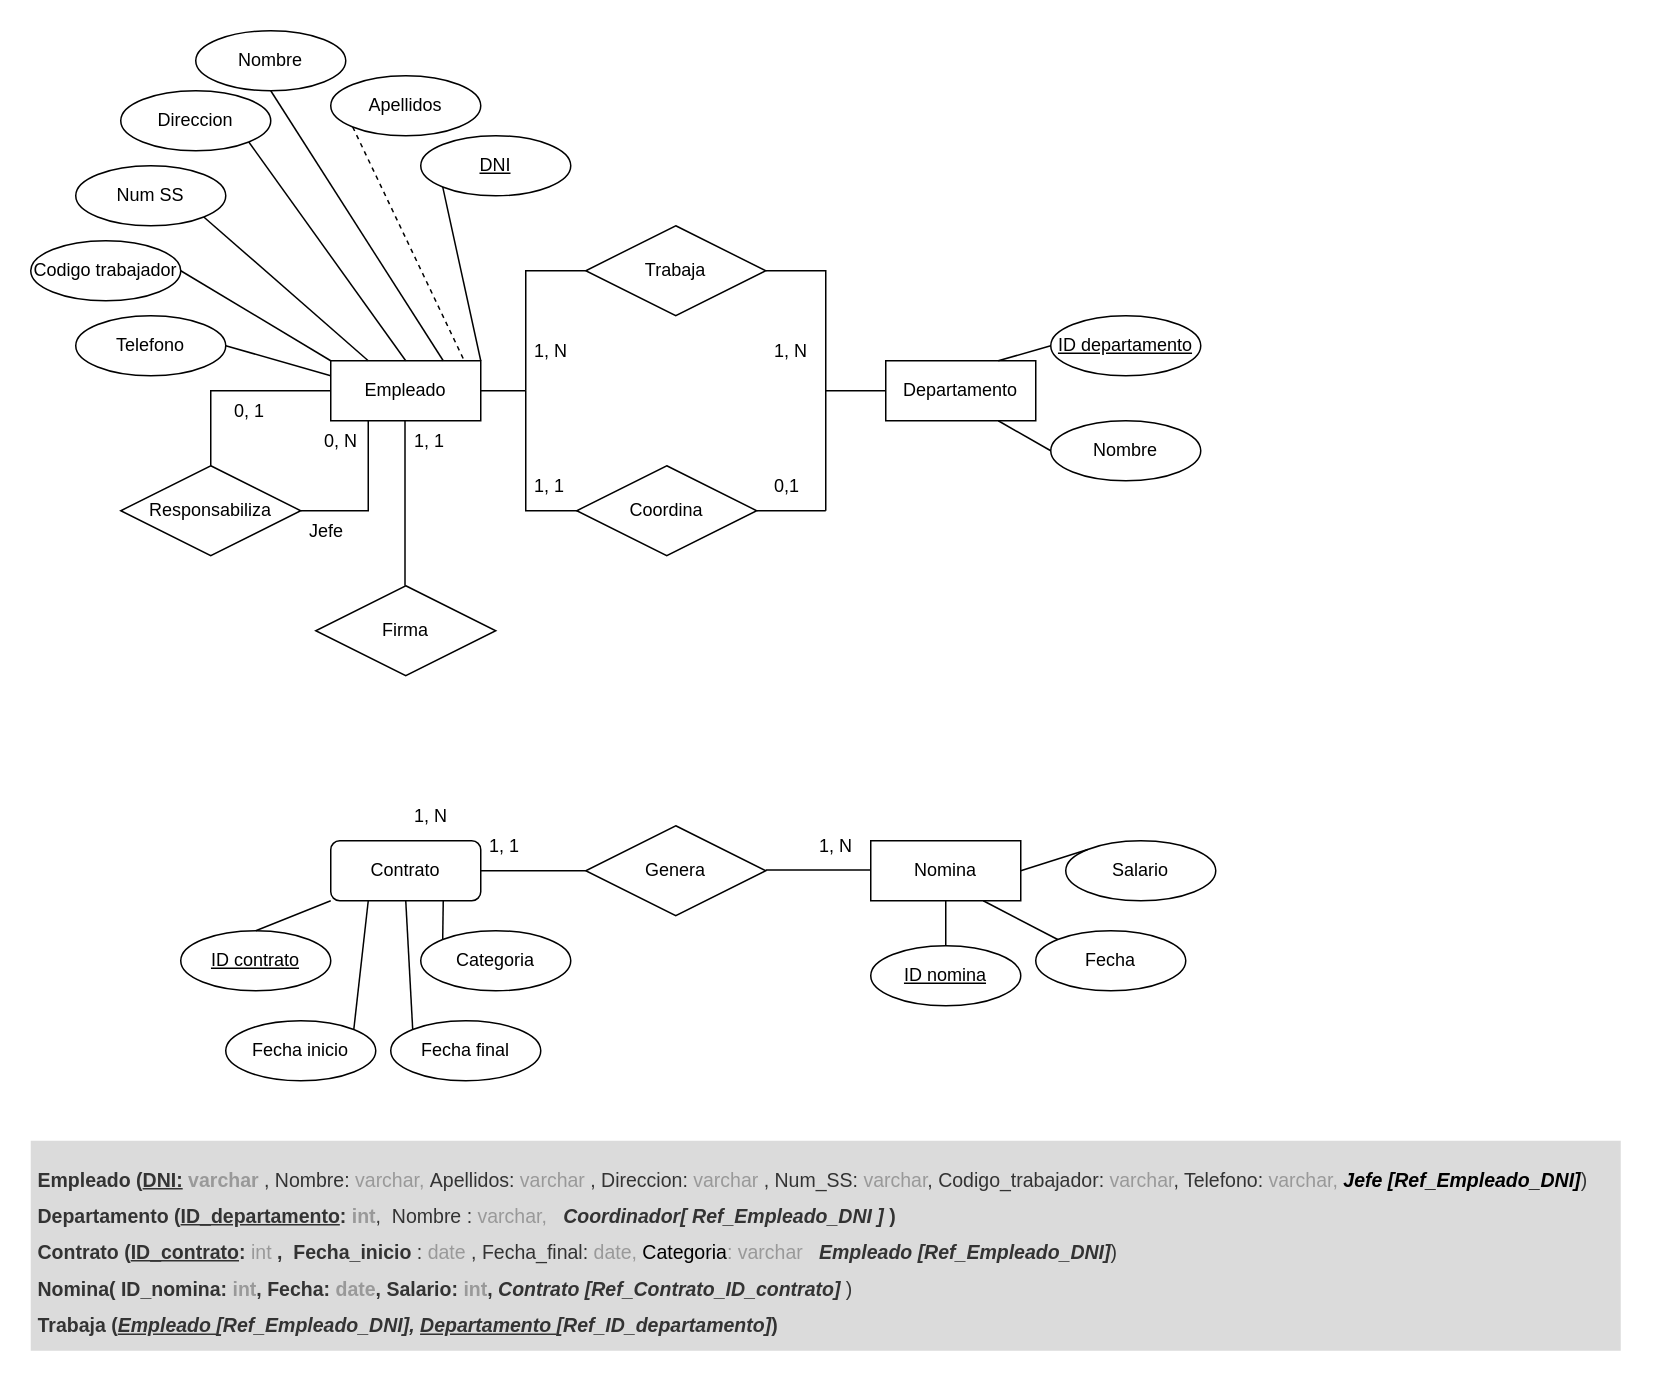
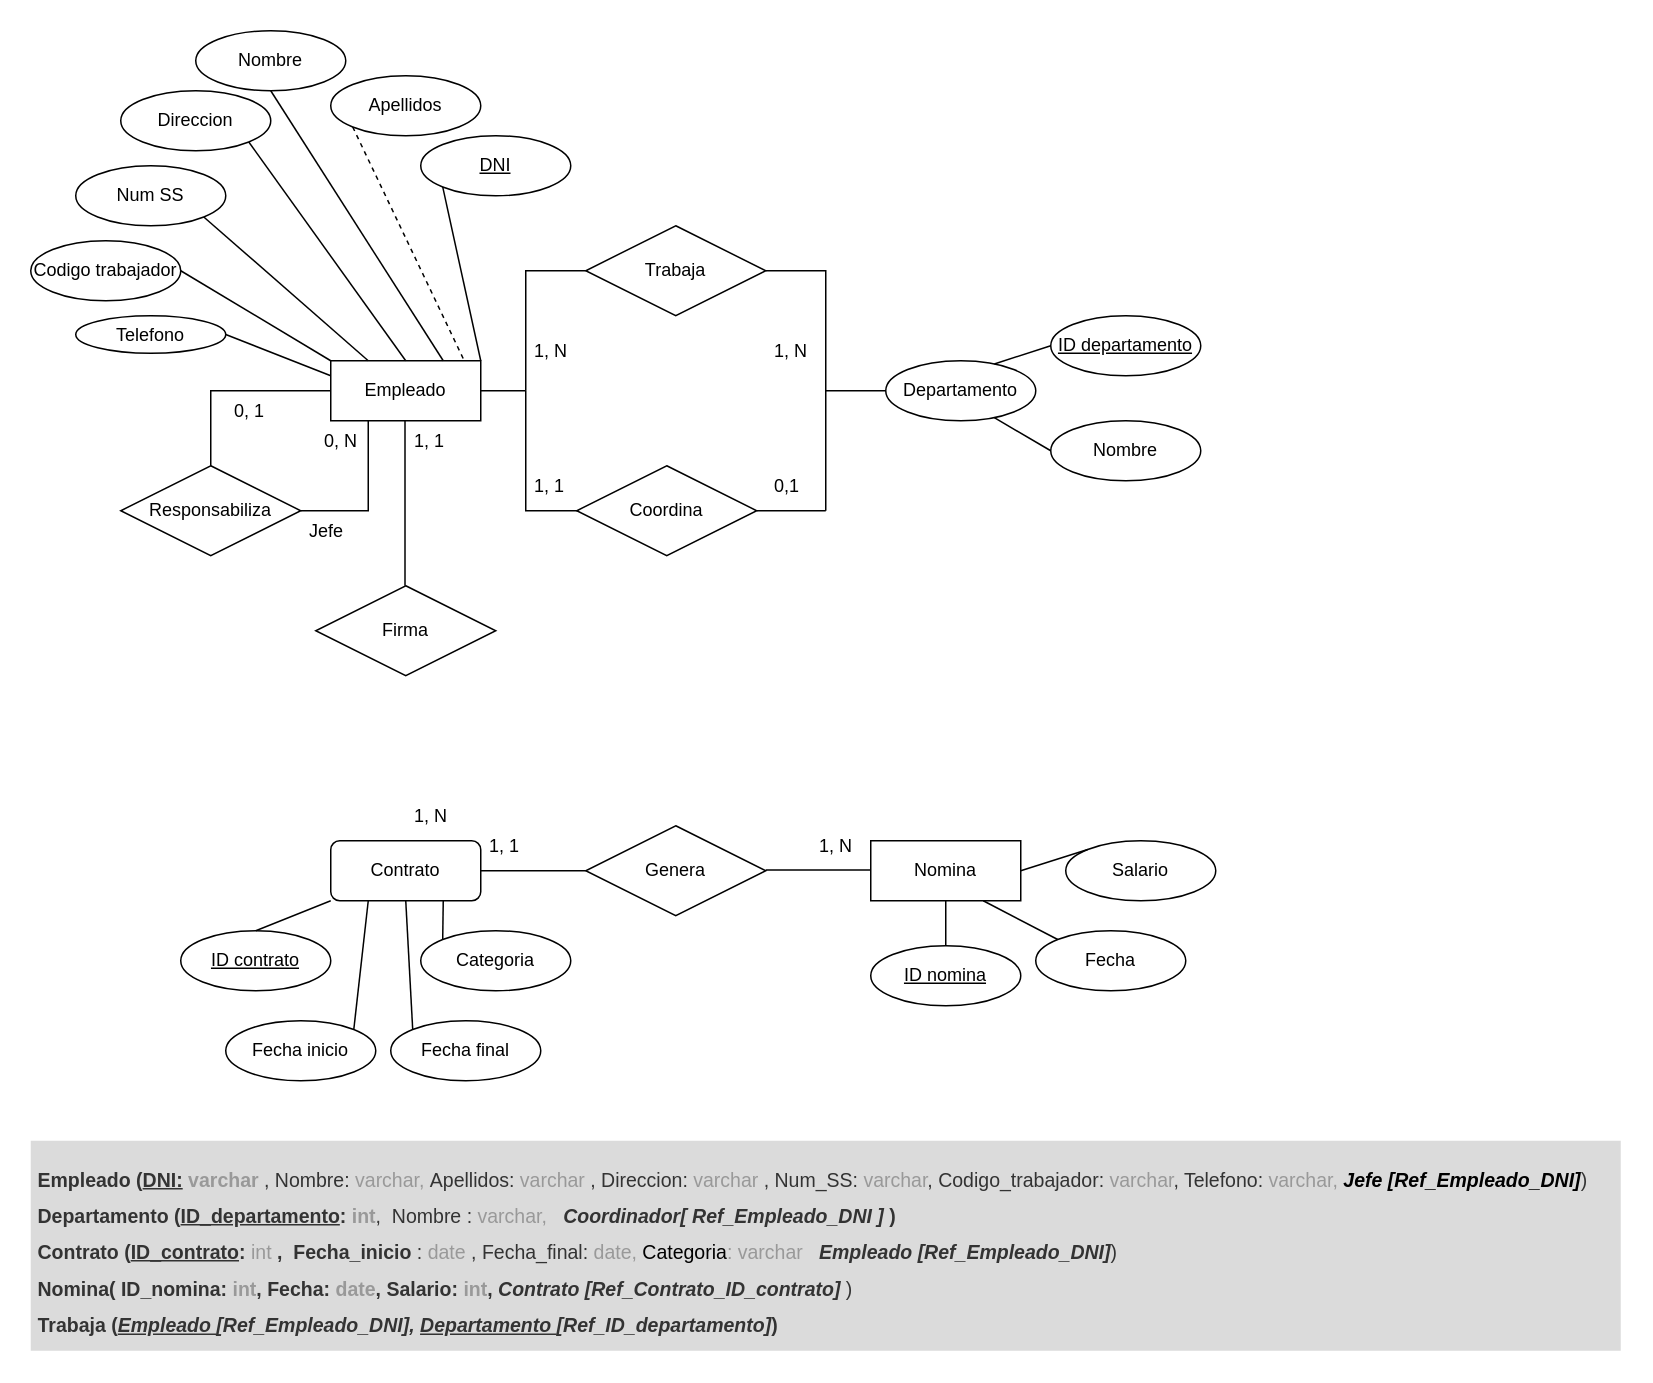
node "Telefono": size 150x60 -> 150x38
node "Departamento": shape rectangle -> ellipse
